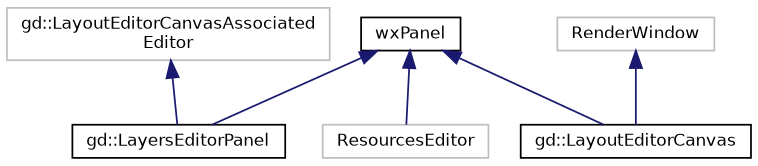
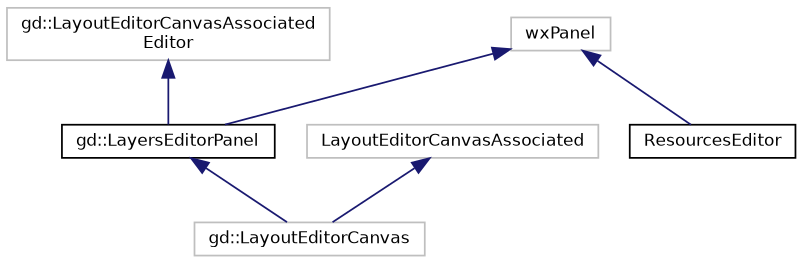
node "wxPanel": color black -> grey75
node "RenderWindow": label "RenderWindow" -> "LayoutEditorCanvasAssociated"
edge "gd::LayoutEditorCanvas" -> "wxPanel": now "gd::LayoutEditorCanvas" -> "gd::LayersEditorPanel"
node "ResourcesEditor": color grey75 -> black
node "gd::LayoutEditorCanvas": color black -> grey75
